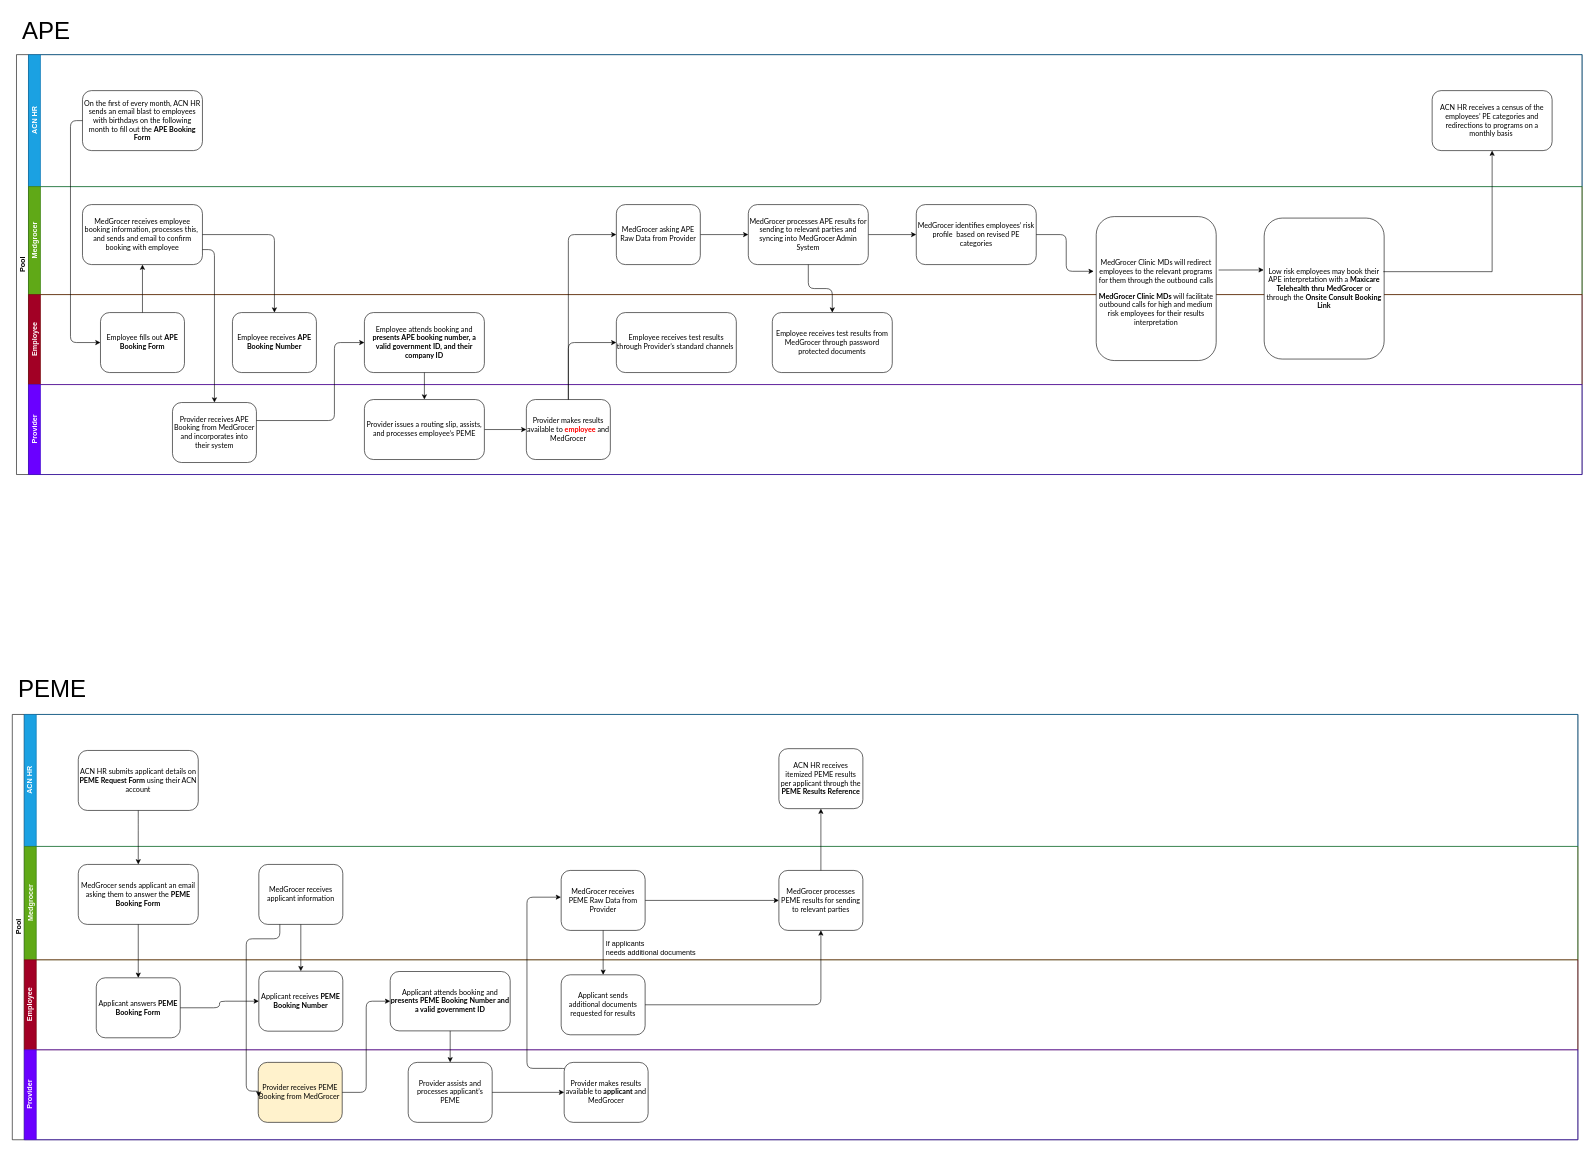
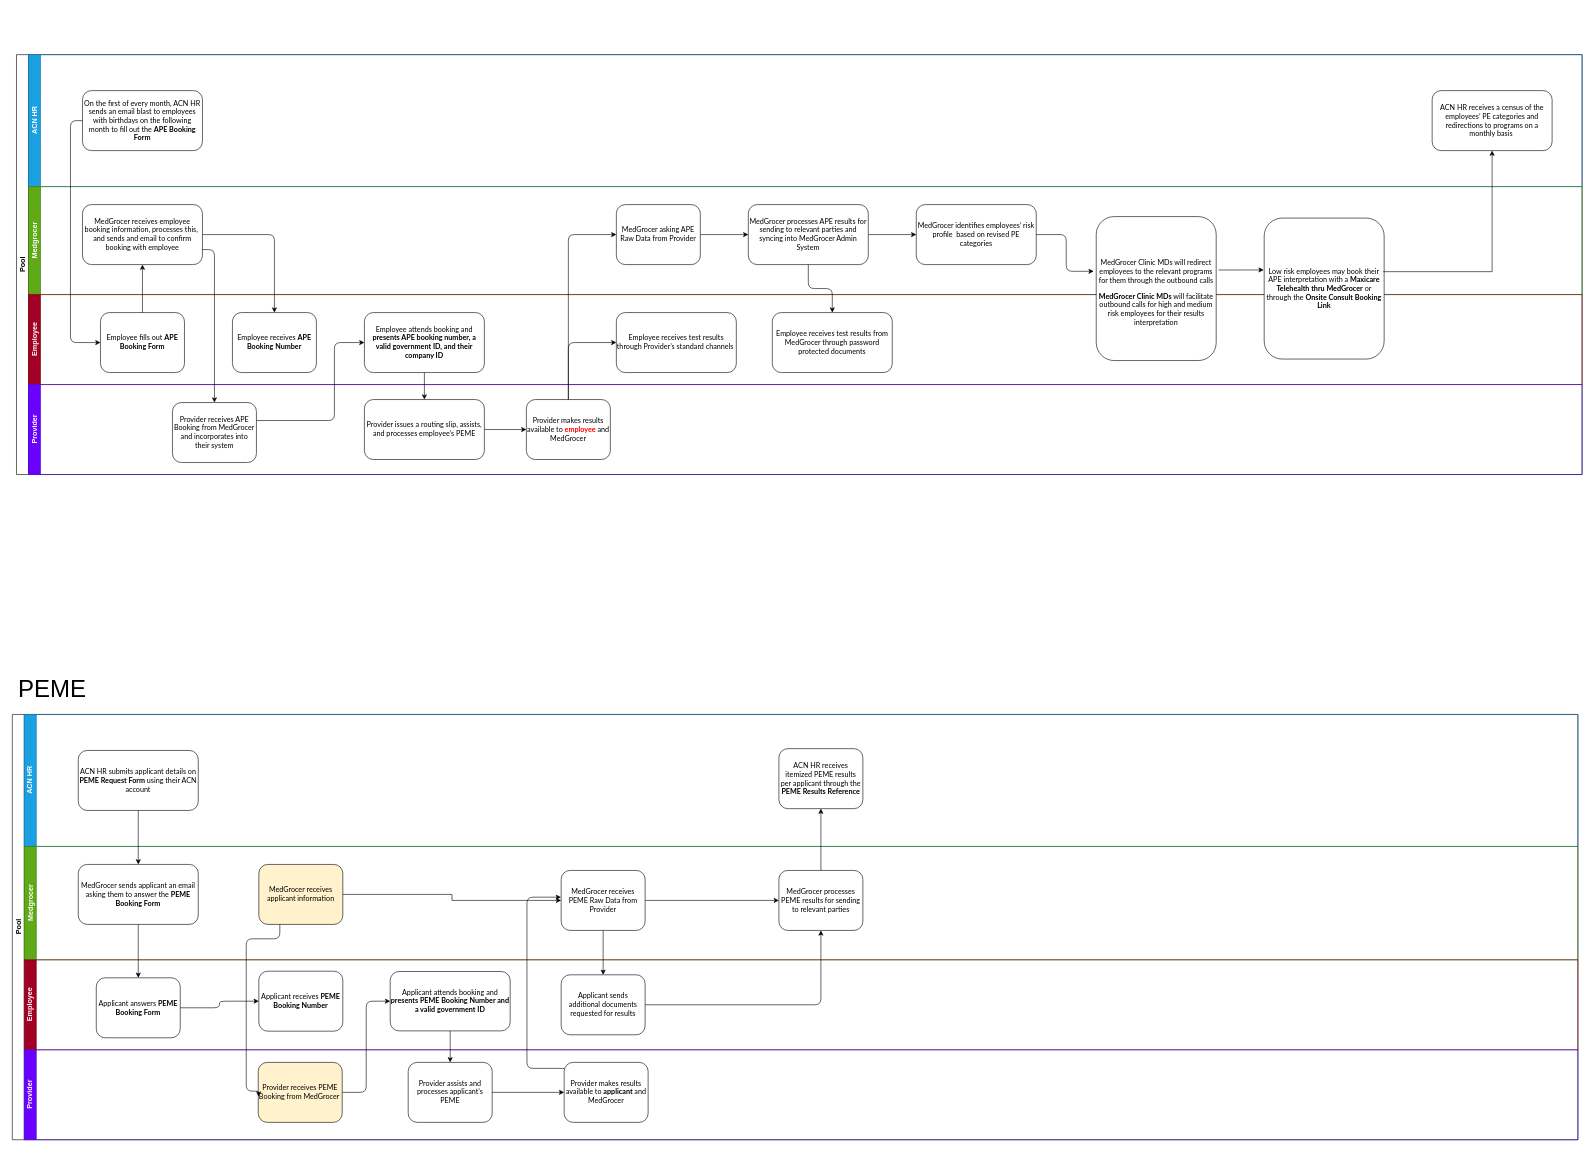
node "APE": removed
node "MedGrocer receives applicant information": fillcolor #ffffff -> #fff2cc
node "If applicants needs additional documents": removed
edge "MedGrocer receives applicant information" -> "Applicant receives PEME Booking Number": now "MedGrocer receives applicant information" -> "MedGrocer receives PEME Raw Data from Provider"
